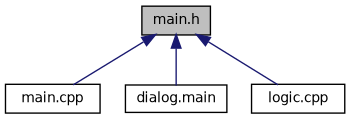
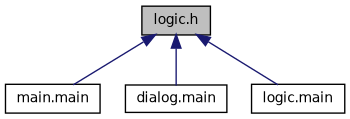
node "main.h": label "main.h" -> "logic.h"
node "main.cpp": label "main.cpp" -> "main.main"
node "logic.cpp": label "logic.cpp" -> "logic.main"
